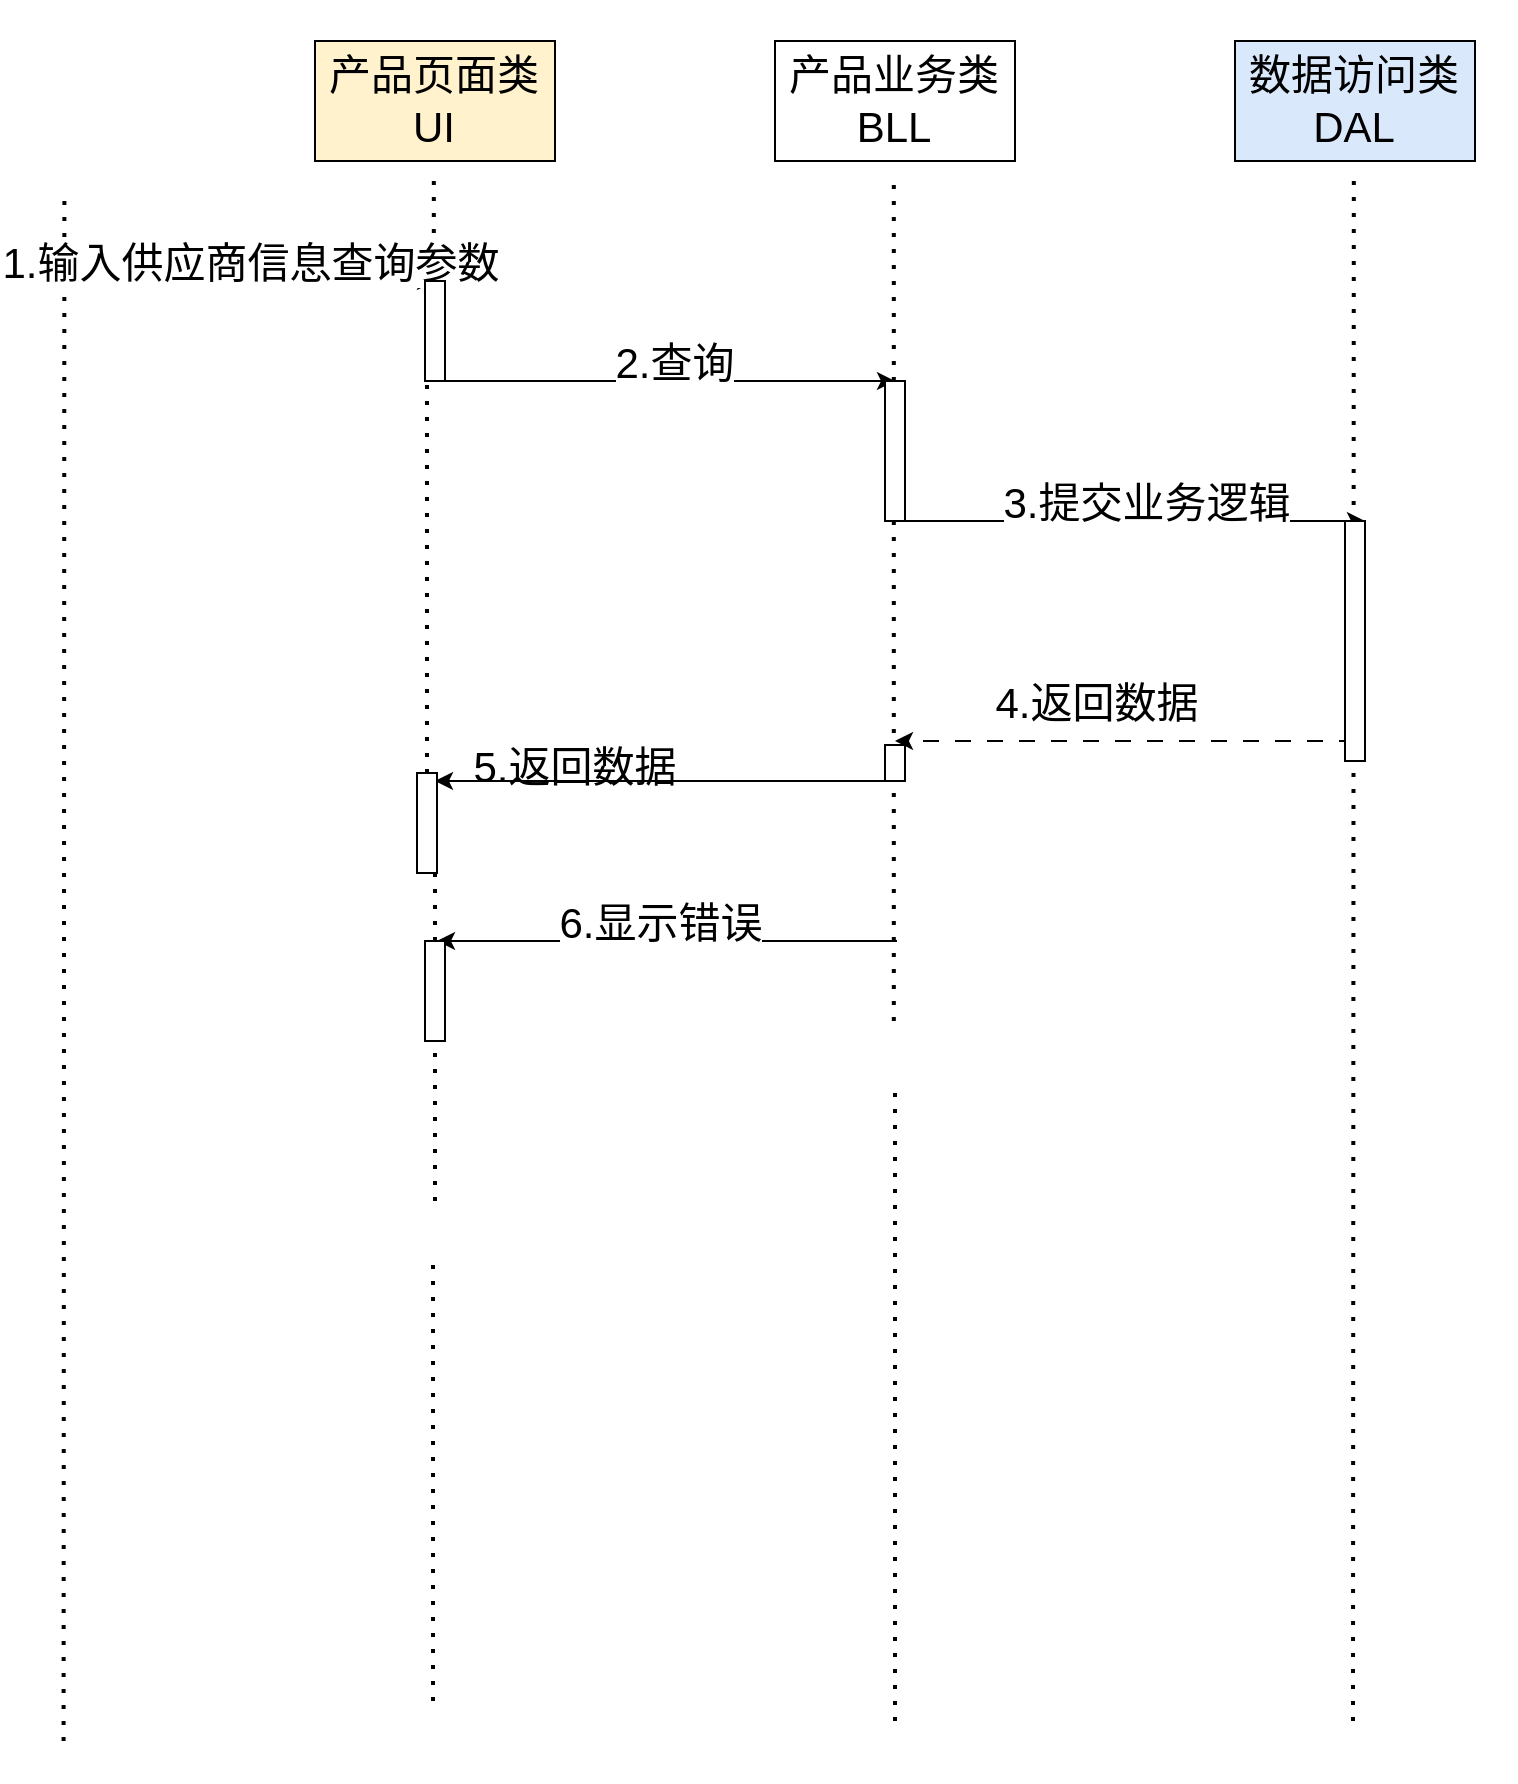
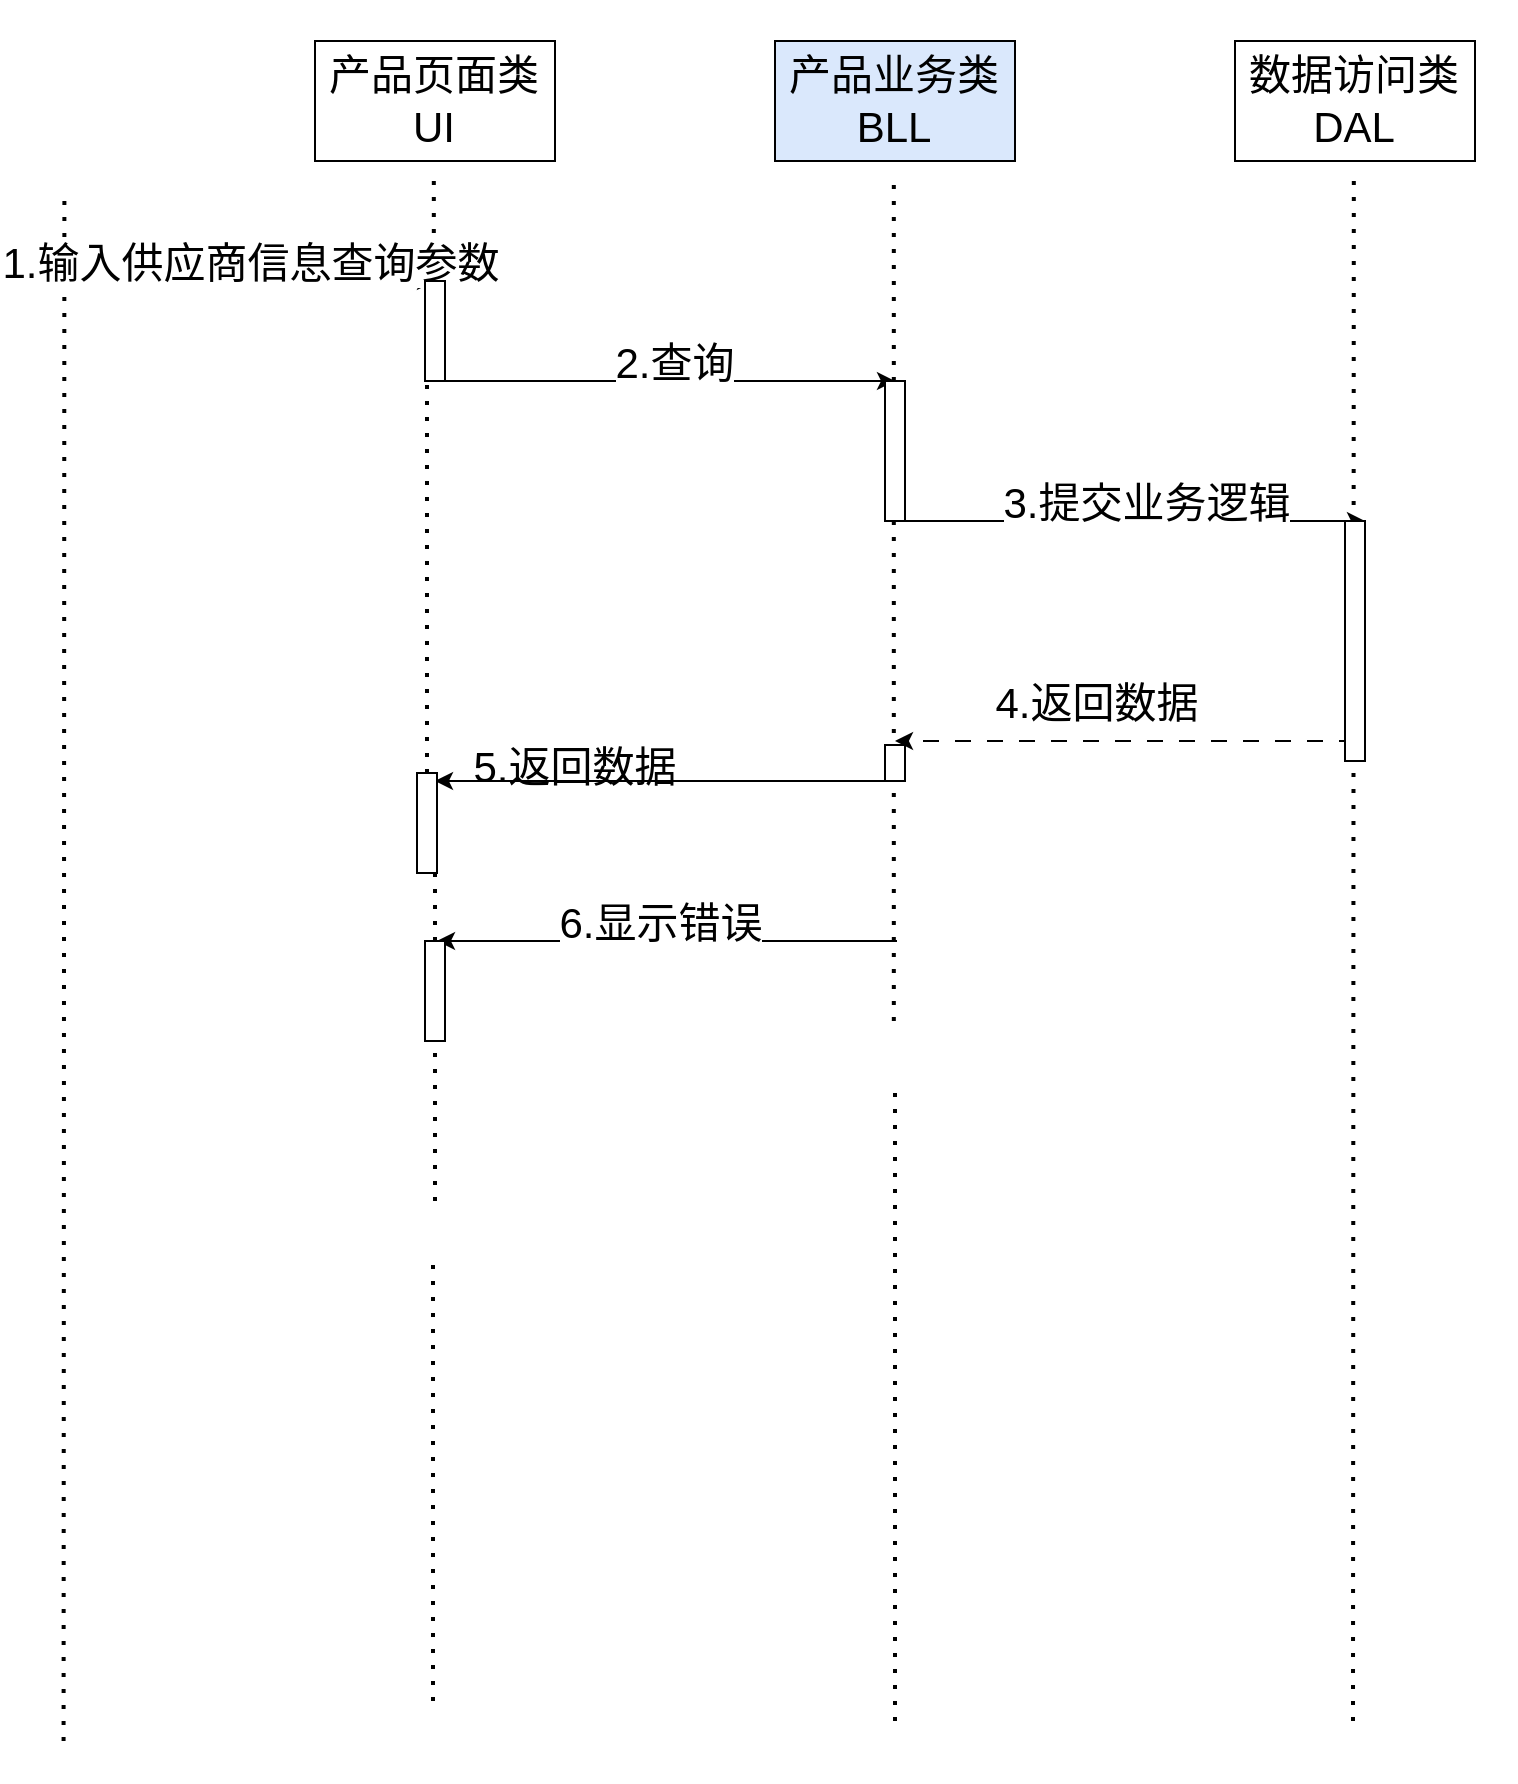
node "产品页面类UI": fillcolor #fff2cc -> #ffffff
node "产品业务类BLL": fillcolor #ffffff -> #dae8fc
node "数据访问类DAL": fillcolor #dae8fc -> #ffffff
